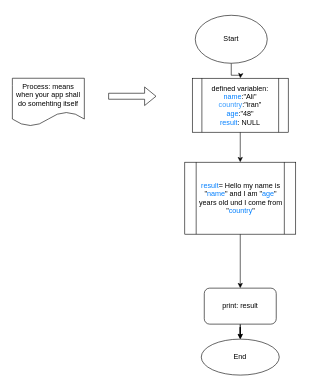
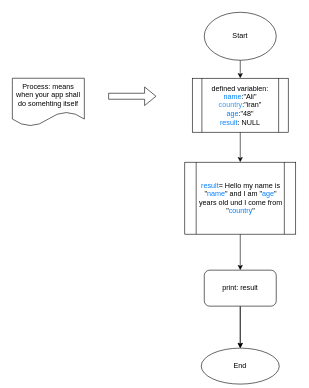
node "Start": moved (231, 39) -> (240, 36)
node "print: result": moved (240, 306) -> (240, 288)
node "End": moved (240, 357) -> (240, 366)
